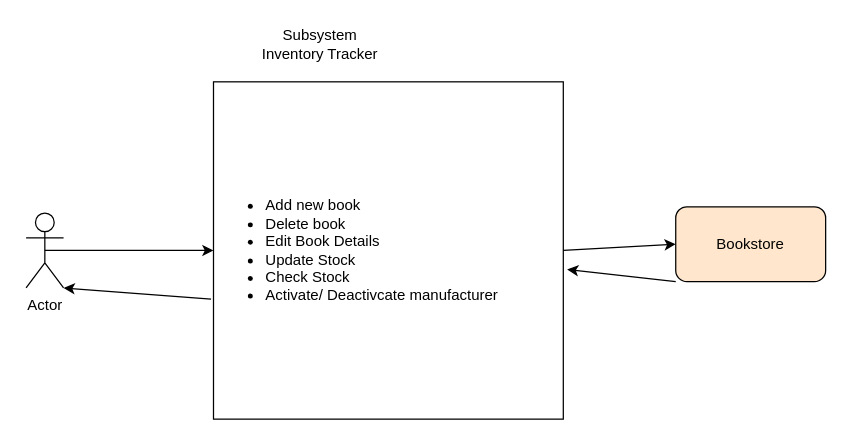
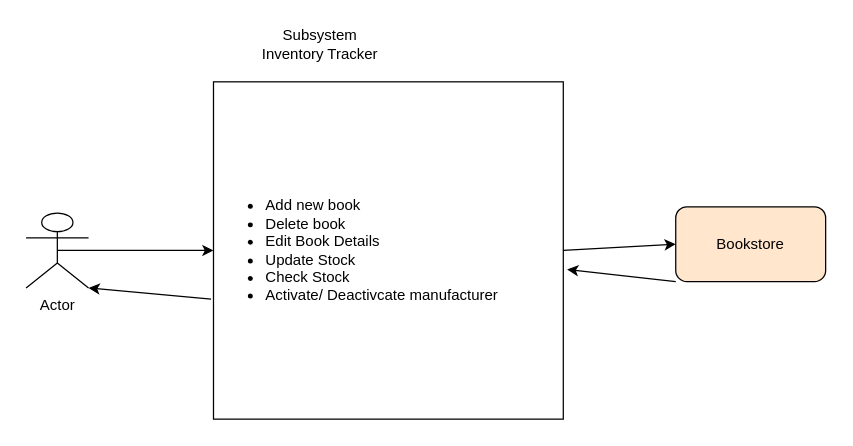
node "Actor": size 38x75 -> 63x75
